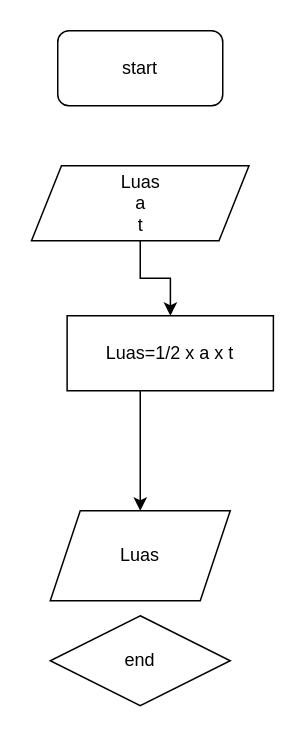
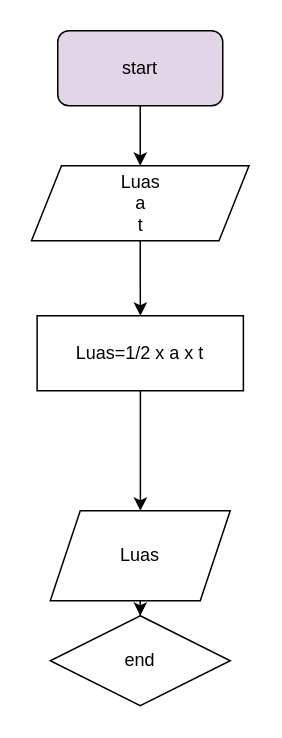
node "start": fillcolor #ffffff -> #e1d5e7
edge "start" -> "Luas a t": added
node "Luas=1/2 x a x t": moved (170, 353) -> (140, 353)
edge "Luas" -> "end": added
